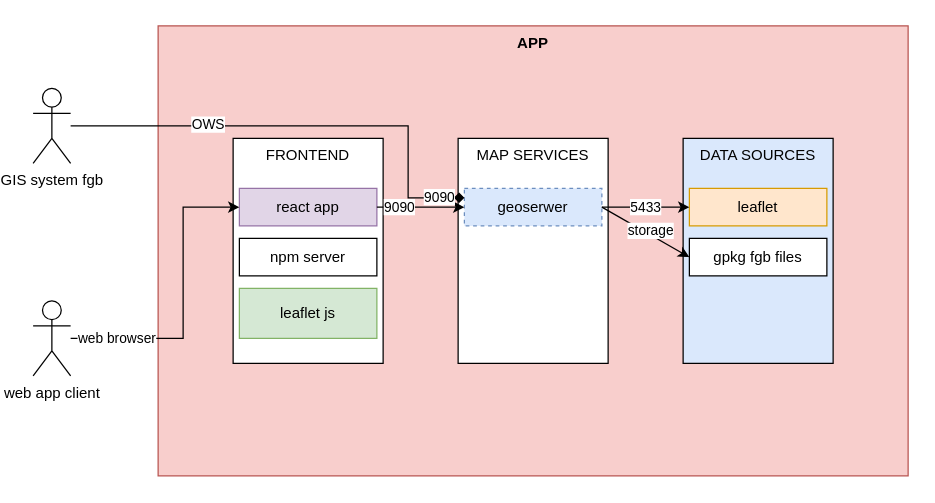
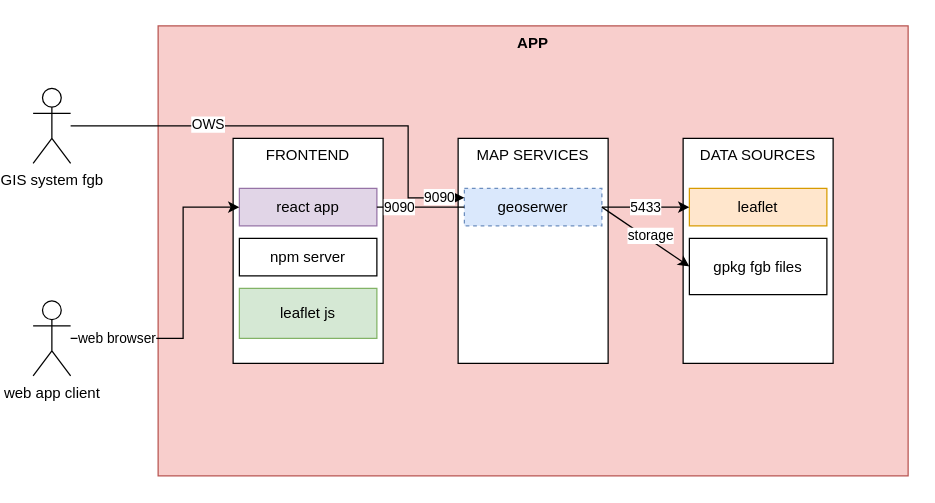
node "DATA SOURCES": fillcolor #dae8fc -> #ffffff
edge "GIS system fgb" -> "geoserwer": arrowhead diamond -> classic
edge "react app" -> "geoserwer": arrowhead classic -> none
node "gpkg fgb files": size 138x38 -> 138x56
